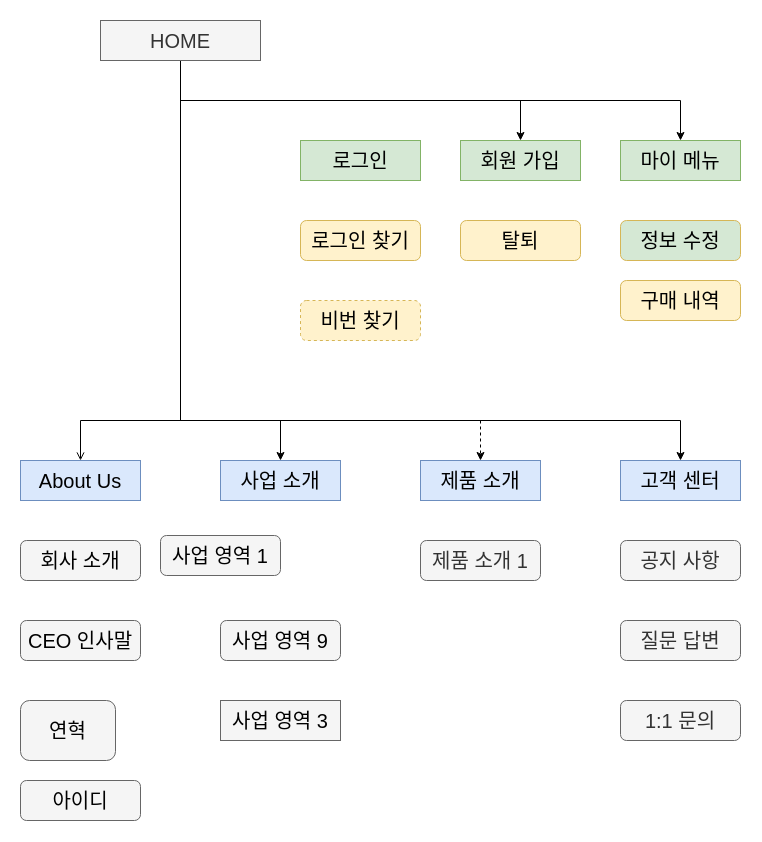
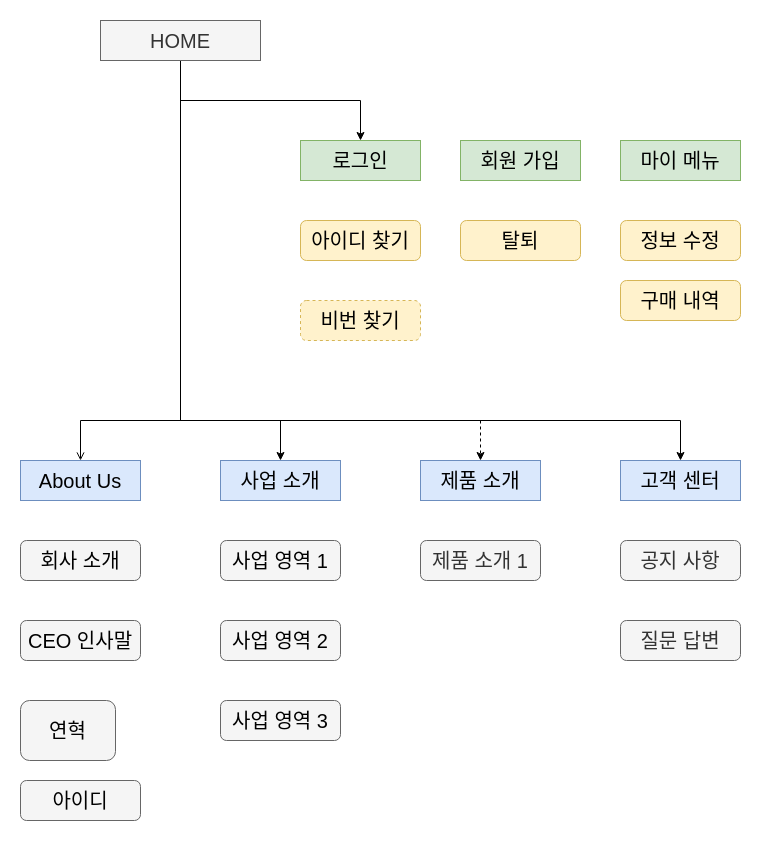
edge "HOME" -> "마이 메뉴": removed
edge "HOME" -> "로그인": added
edge "HOME" -> "회원 가입": removed
node "로그인 찾기": label "로그인 찾기" -> "아이디 찾기"
node "정보 수정": fillcolor #d5e8d4 -> #fff2cc
node "사업 영역 1": moved (221, 556) -> (281, 561)
node "사업 영역 9": label "사업 영역 9" -> "사업 영역 2"
node "사업 영역 3": shape rectangle -> rounded rectangle
node "1:1 문의": removed
